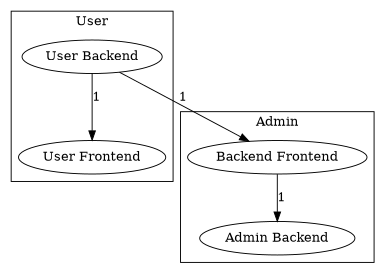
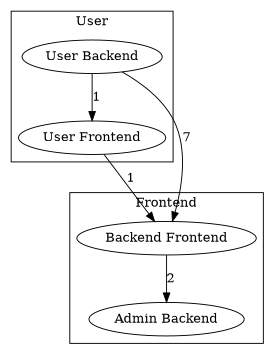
edge "User Backend" -> "Backend Frontend": label "1" -> "7"
cluster "Admin": label "Admin" -> "Frontend"
edge "User Frontend" -> "Backend Frontend": added, label "1"
edge "Backend Frontend" -> "Admin Backend": label "1" -> "2"
